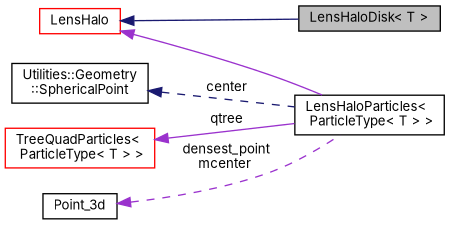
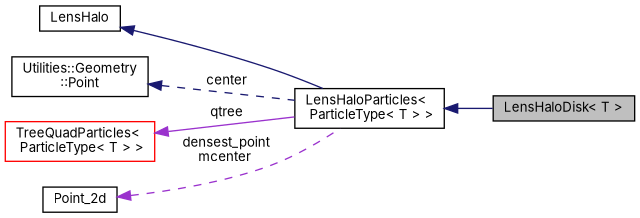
edge "LensHaloDisk< T >" -> "LensHalo": now "LensHaloDisk< T >" -> "LensHaloParticles< ParticleType< T > >"
node "LensHalo": color red -> black
edge "LensHaloParticles< ParticleType< T > >" -> "LensHalo": color darkorchid3 -> midnightblue
node "Utilities::Geometry ::SphericalPoint": label "Utilities::Geometry ::SphericalPoint" -> "Utilities::Geometry ::Point"
node "Point_3d": label "Point_3d" -> "Point_2d"
